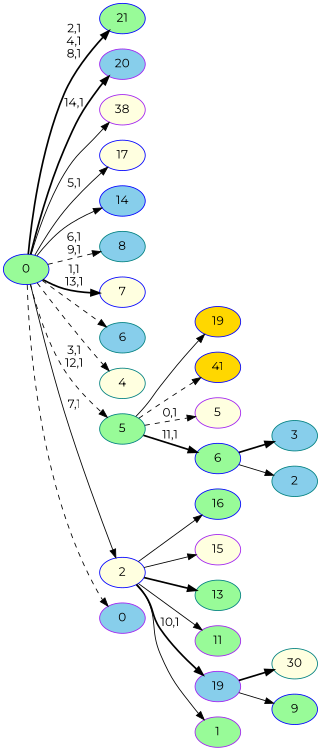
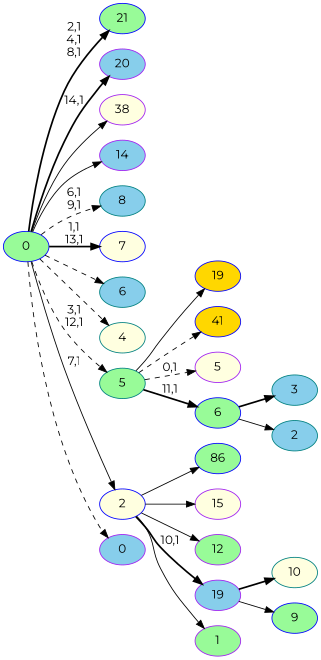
node "17": removed
node "14": color blue -> purple
node "16": label "16" -> "86"
node "13": removed
node "11": label "11" -> "12"
node "30": label "30" -> "10"
